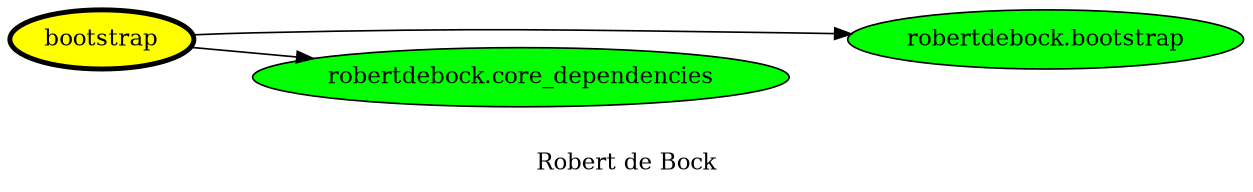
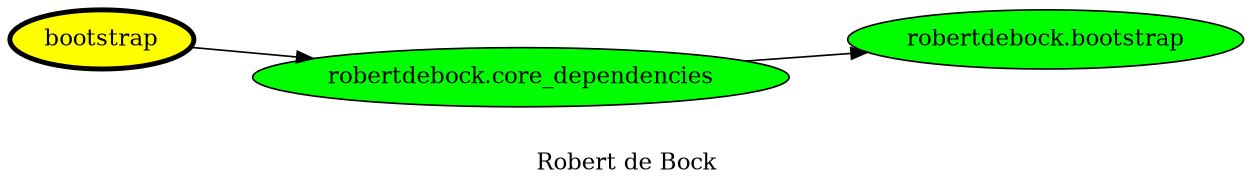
edge "bootstrap" -> "robertdebock.bootstrap": now "robertdebock.core_dependencies" -> "robertdebock.bootstrap"
